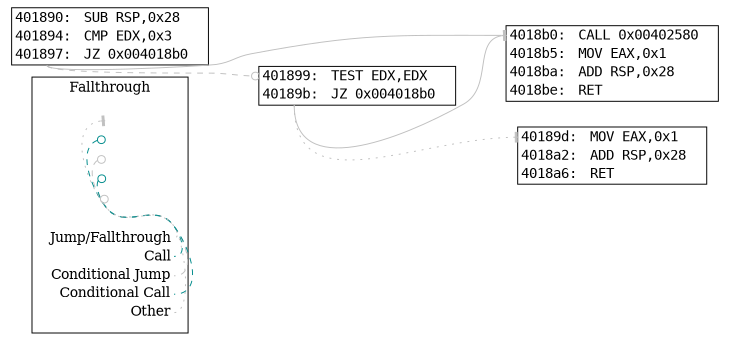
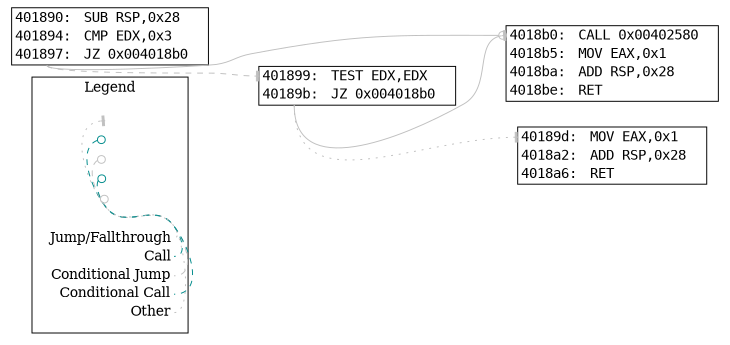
edge "401890:" -> "4018b0:": arrowhead tee -> odot
edge "401890:" -> "401899:": arrowhead odot -> tee
cluster "Fallthrough": label "Fallthrough" -> "Legend"
